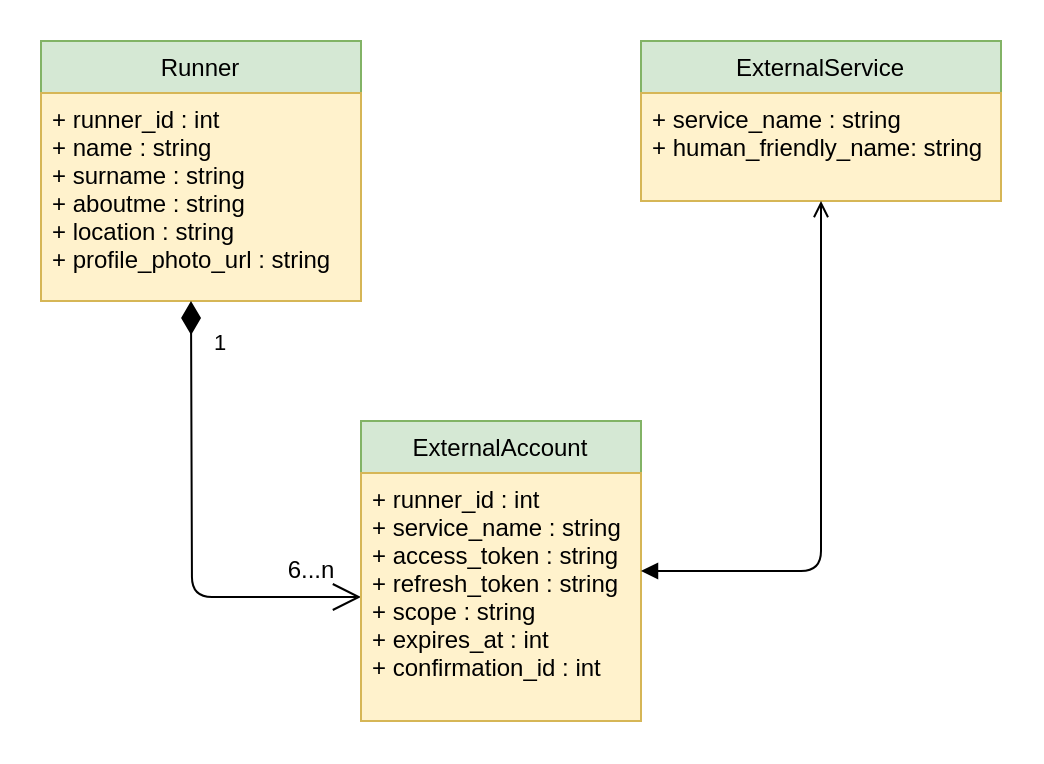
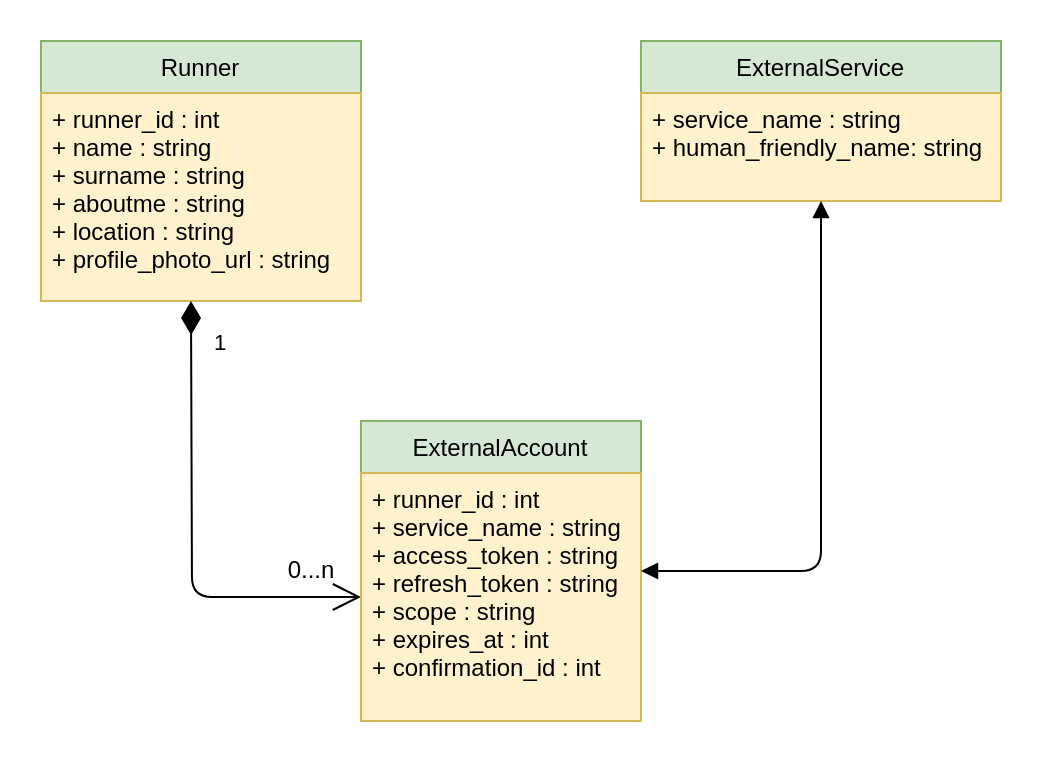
edge "ExternalService" -- "ExternalAccount": arrowhead open -> block
node "6...n": label "6...n" -> "0...n"
